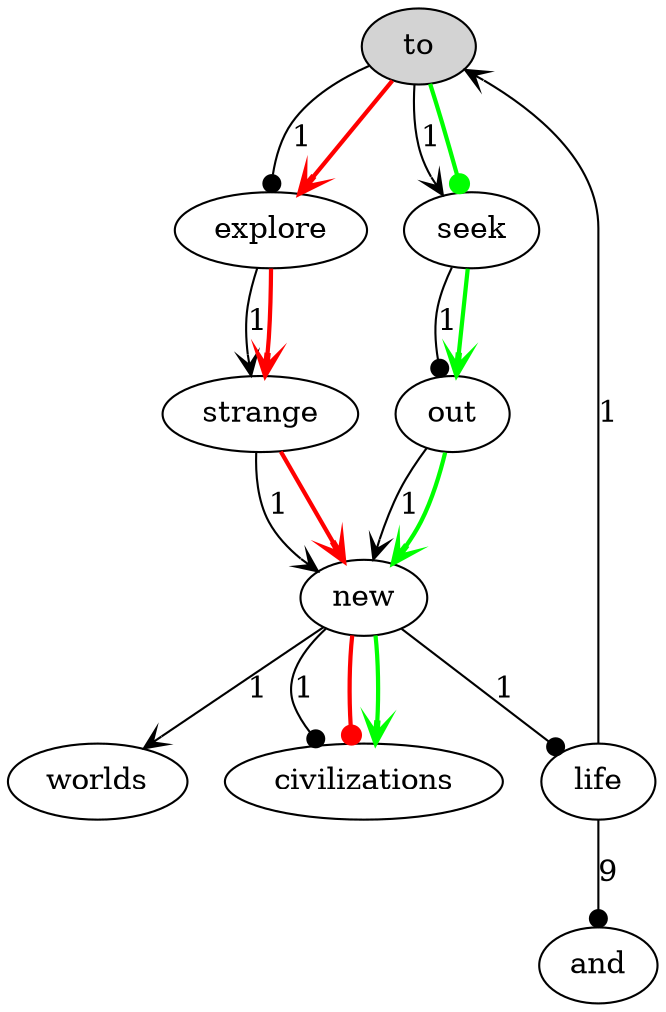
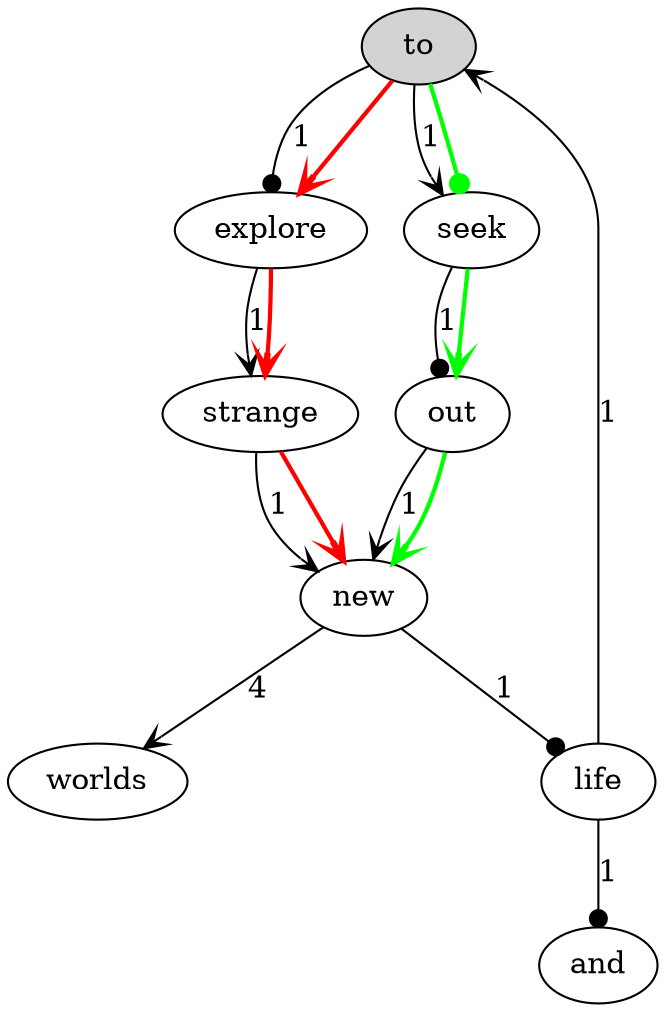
edge "new" -> "worlds": label "1" -> "4"
node "civilizations": removed
edge "life" -> "and": label "9" -> "1"
